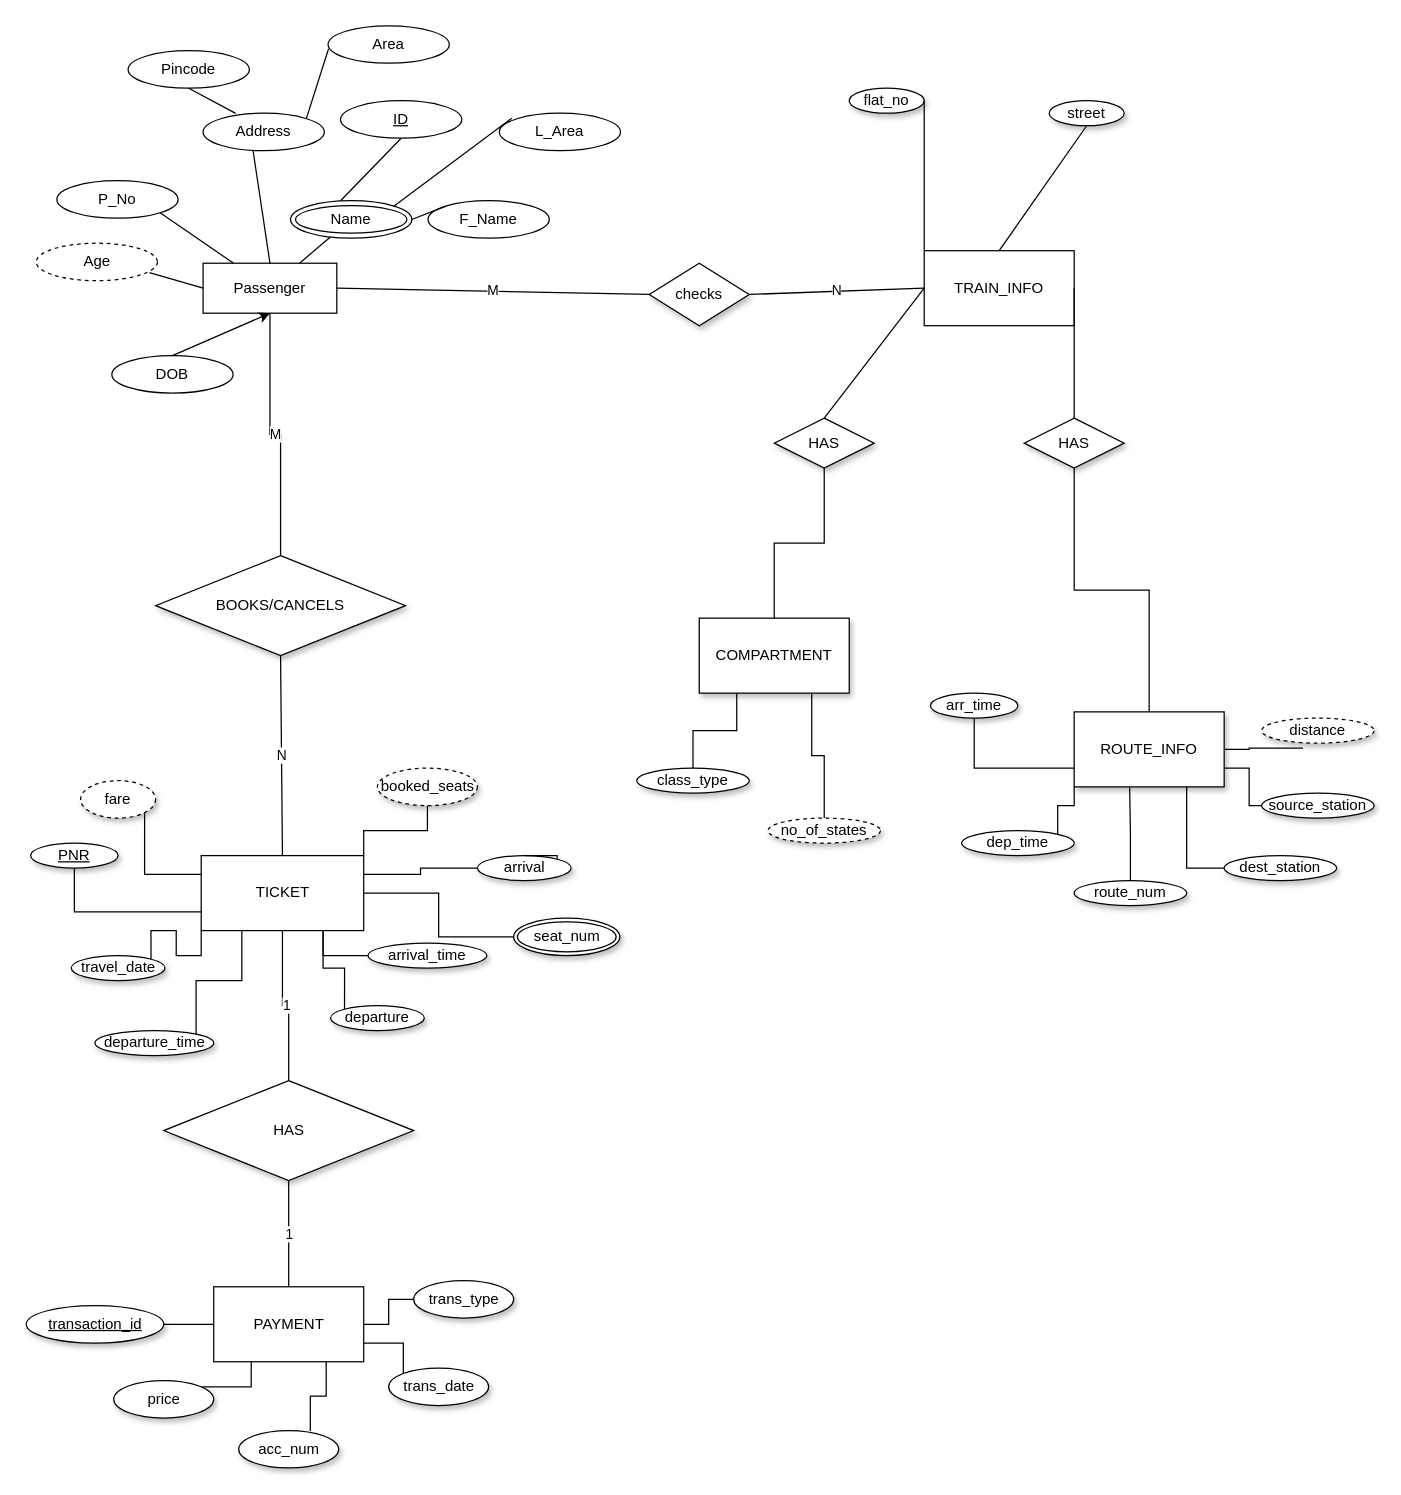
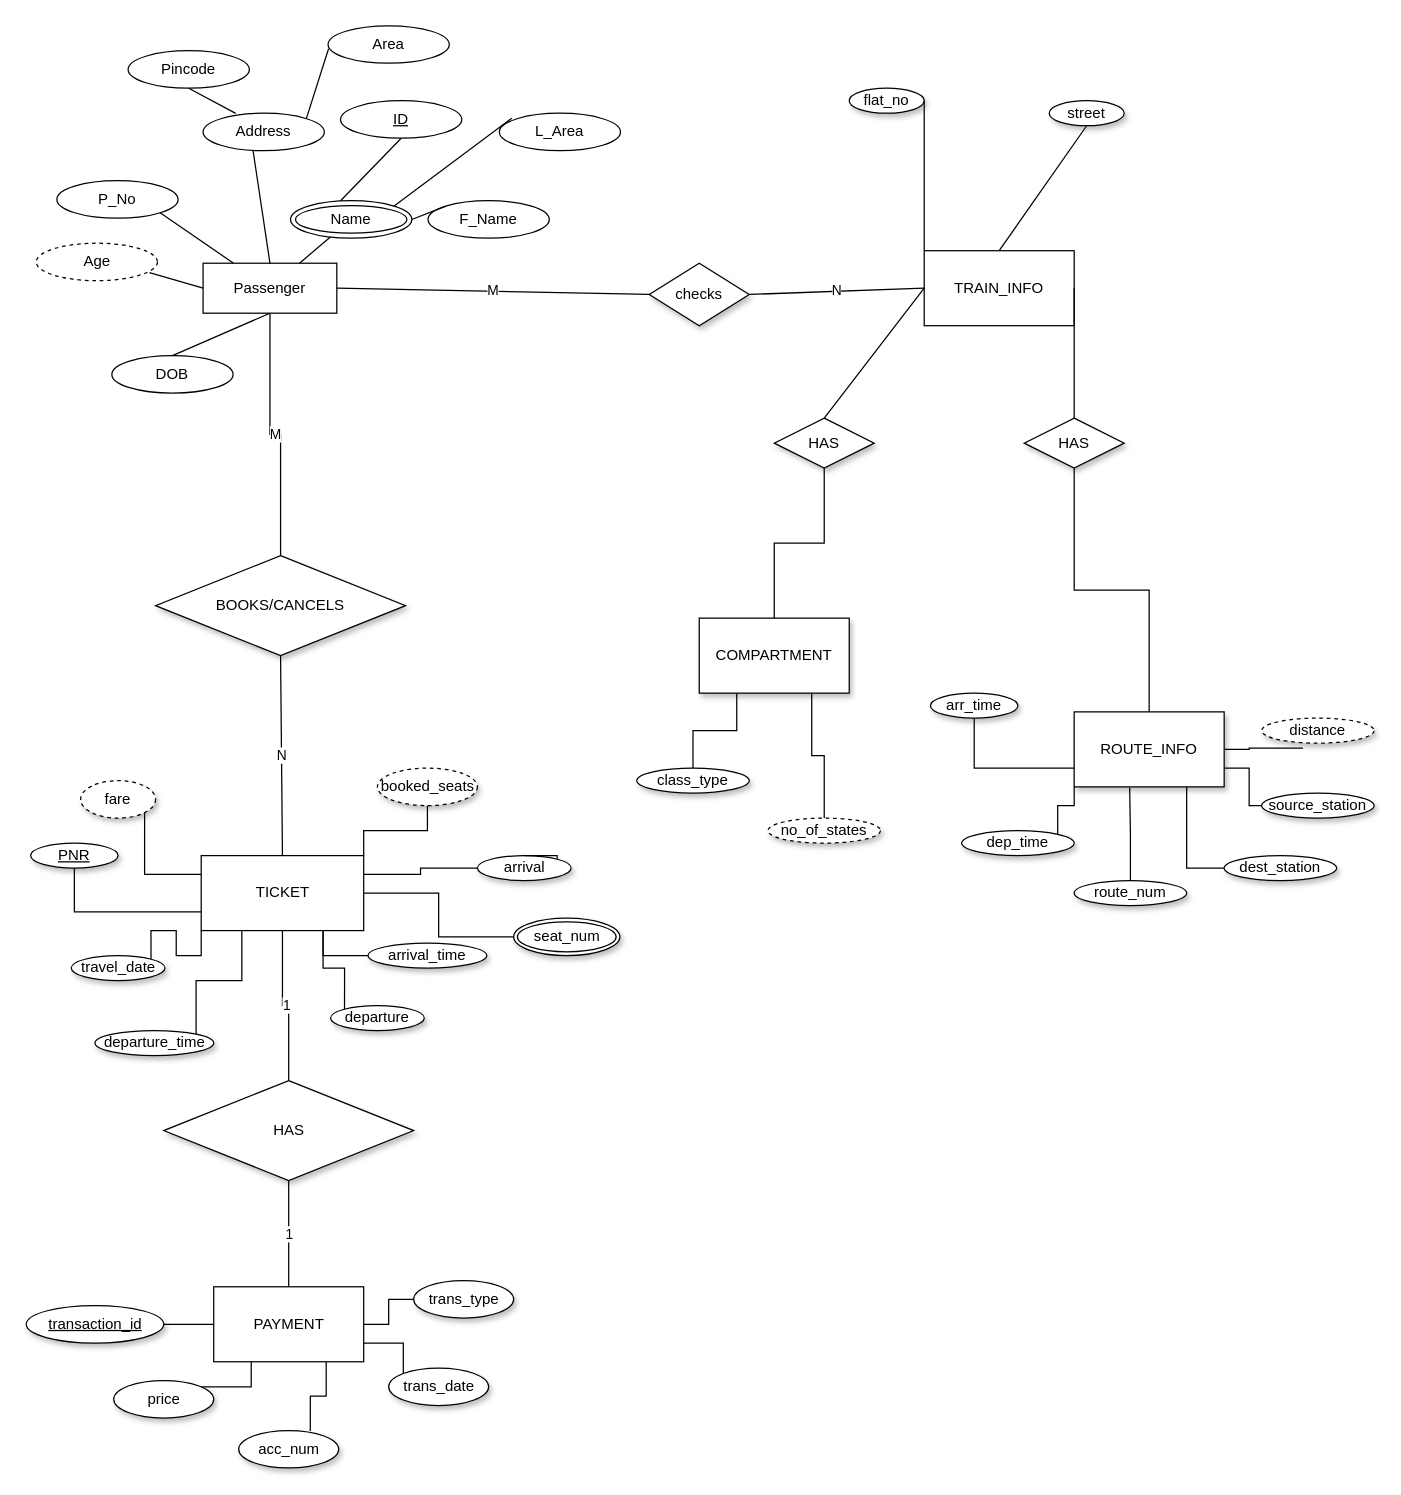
edge "DOB" -> "Passenger": arrowhead classic -> none
